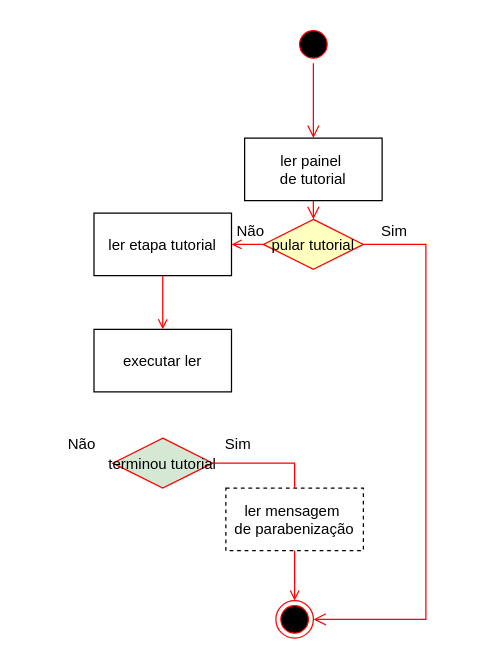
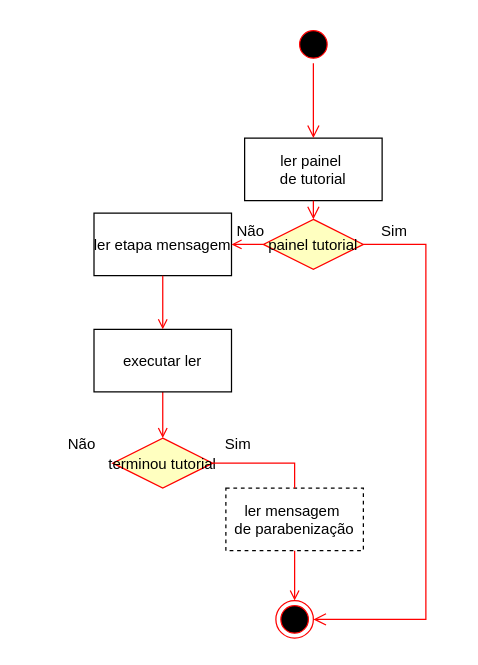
node "ler etapa tutorial": label "ler etapa tutorial" -> "ler etapa mensagem"
node "pular tutorial": label "pular tutorial" -> "painel tutorial"
edge "executar ler" -> "terminou tutorial": added
node "terminou tutorial": fillcolor #d5e8d4 -> #ffffc0
